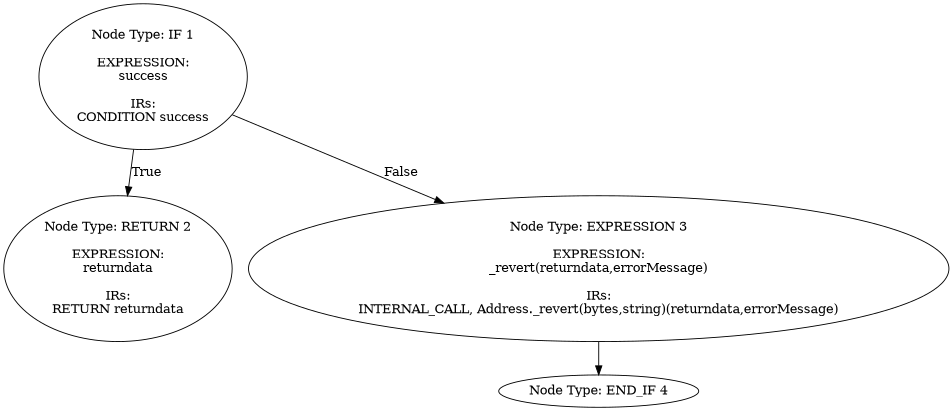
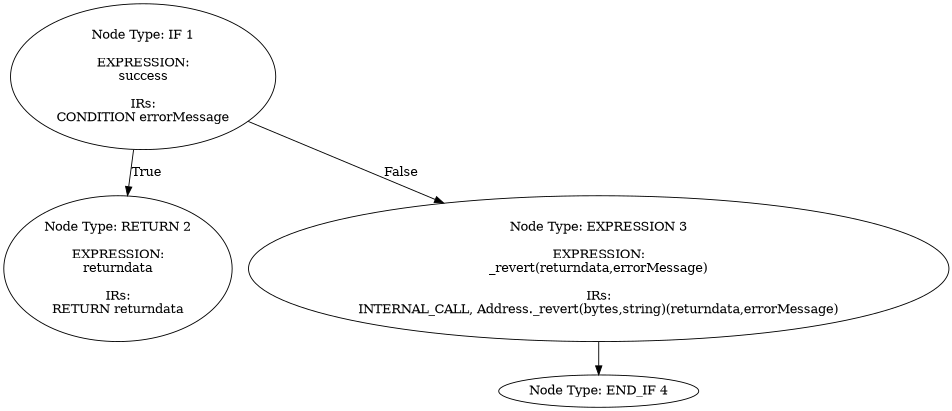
node "Node Type: IF 1 EXPRESSION: success IRs: CONDITION success": label "Node Type: IF 1 EXPRESSION: success IRs: CONDITION success" -> "Node Type: IF 1 EXPRESSION: success IRs: CONDITION errorMessage"
